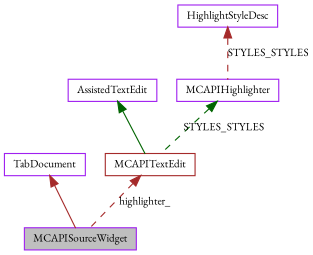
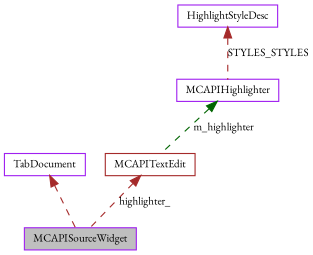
node "AssistedTextEdit": removed
edge "MCAPITextEdit" -> "MCAPIHighlighter": label "STYLES_STYLES" -> "m_highlighter"
edge "MCAPISourceWidget" -> "TabDocument": style solid -> dashed
